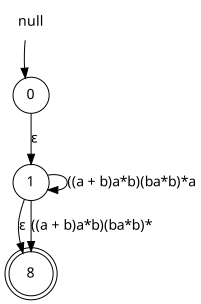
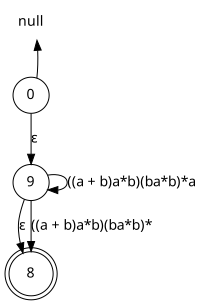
edge "null" -> "0": reversed
node "1": label "1" -> "9"
